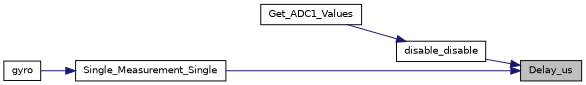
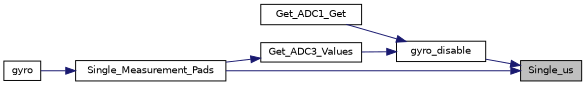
node "Get_ADC1_Values": label "Get_ADC1_Values" -> "Get_ADC1_Get"
node "disable_disable": label "disable_disable" -> "gyro_disable"
node "Get_ADC3_Values": added
node "Single_Measurement_Single": label "Single_Measurement_Single" -> "Single_Measurement_Pads"
node "Delay_us": label "Delay_us" -> "Single_us"
